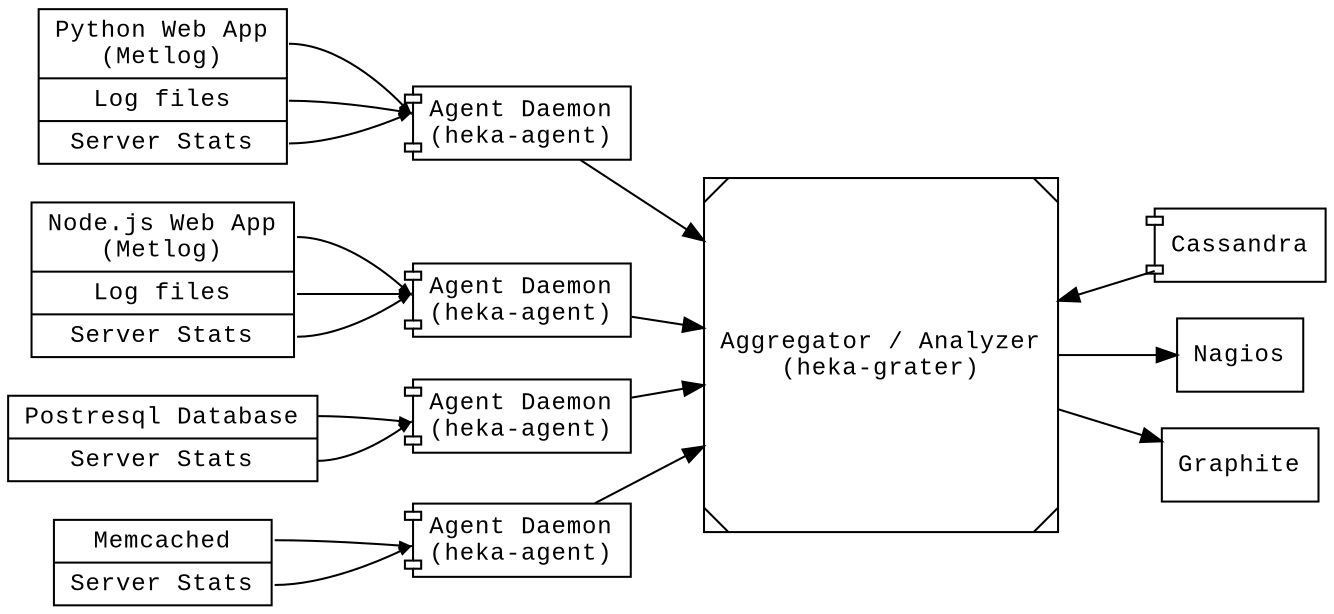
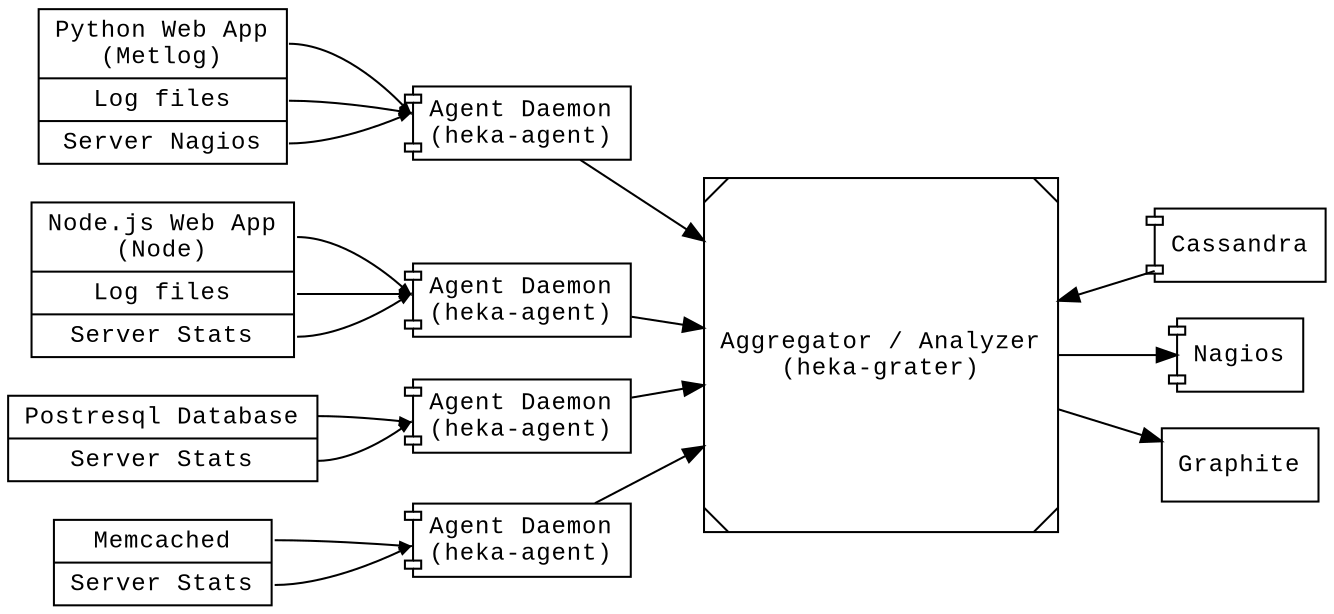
node "Python Web App": text "Server Stats" -> "Server Nagios"
node "Node.js Web App": text "(Metlog)" -> "(Node)"
node "Nagios": shape box -> component
